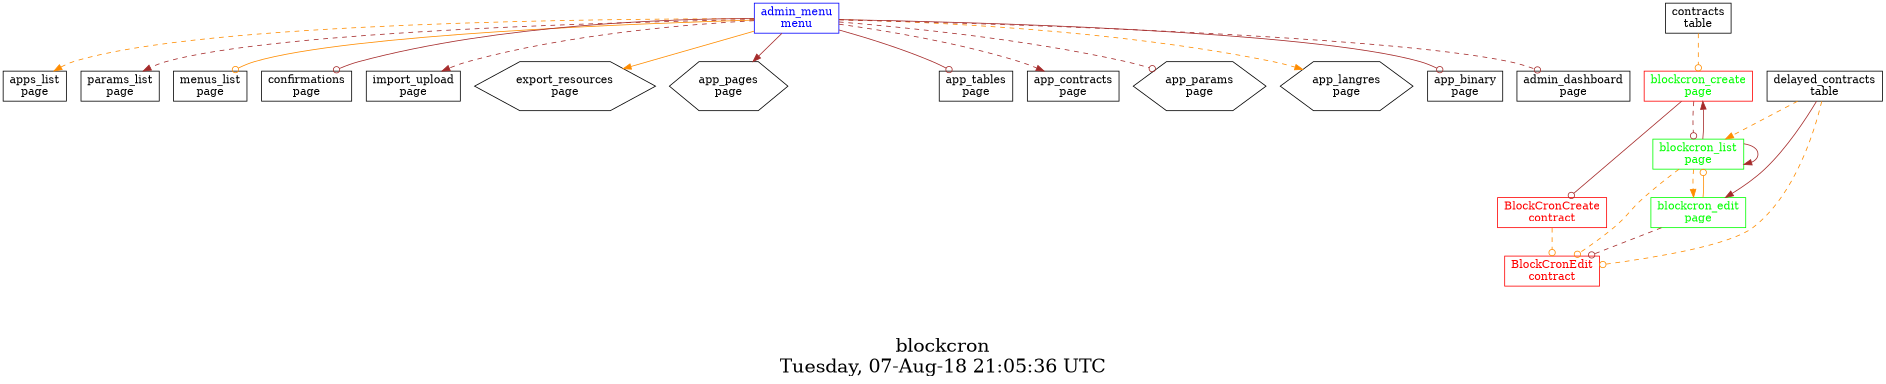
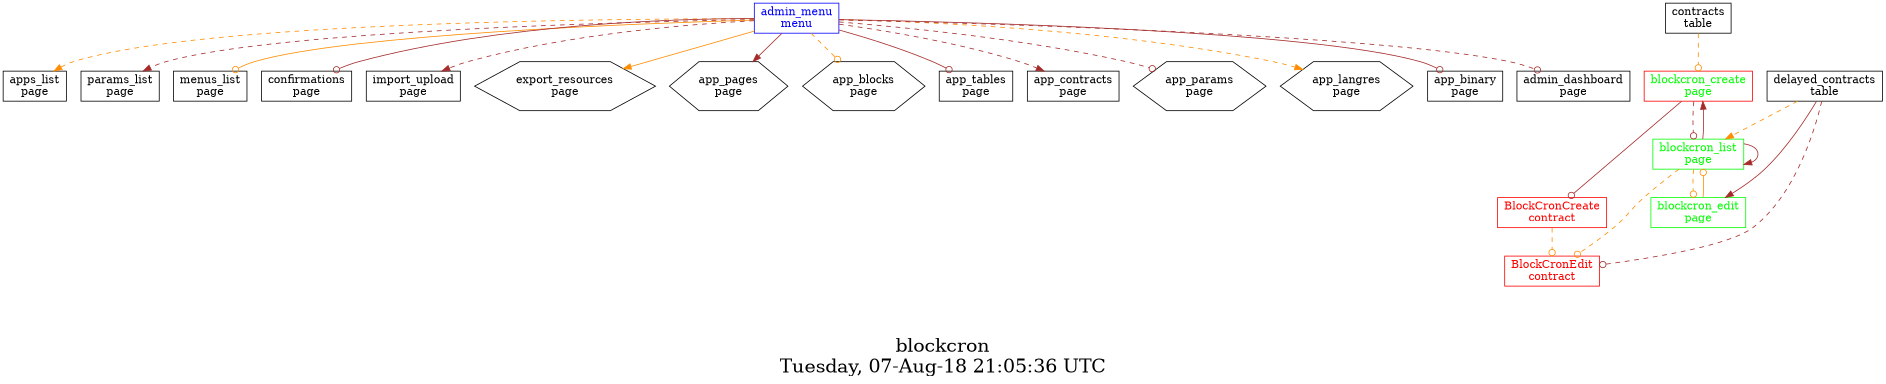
node "app_blocks page": added
edge "blockcron_list page" -> "blockcron_edit page": arrowhead normal -> odot
edge "delayed_contracts table" -> "BlockCronEdit contract": color darkorange -> brown
edge "blockcron_edit page" -> "BlockCronEdit contract": removed
